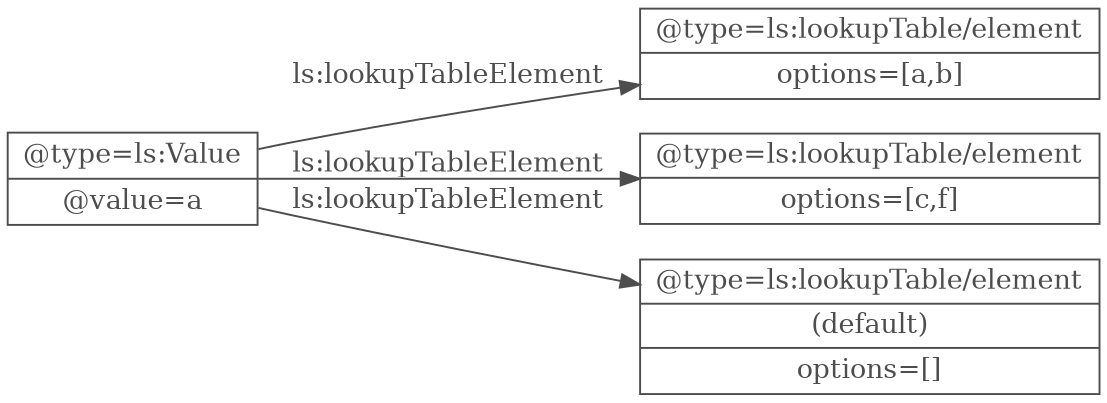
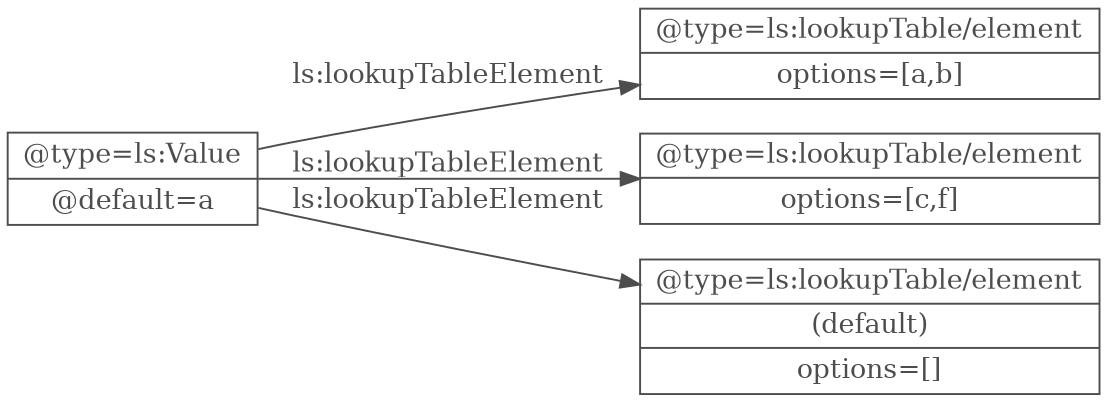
node "@type=ls:Value": text "@value=a" -> "@default=a"
